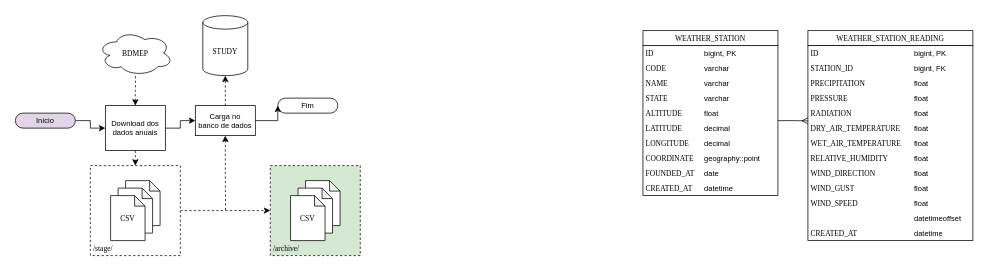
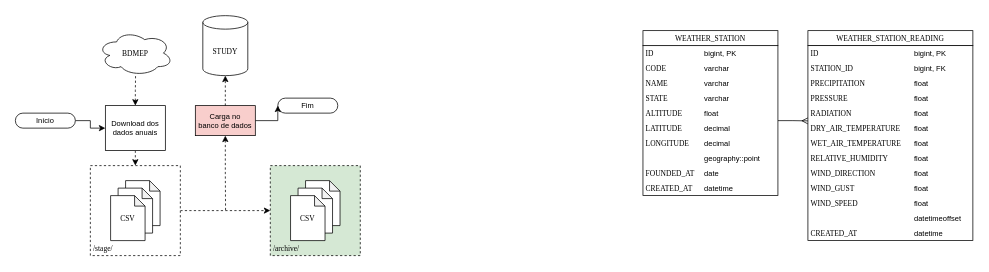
node "Início": fillcolor #e1d5e7 -> #ffffff
edge "Download dos dados anuais" -> "Carga no banco de dados": removed
node "Carga no banco de dados": fillcolor #ffffff -> #f8cecc
node "COORDINATE": removed
